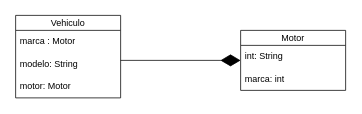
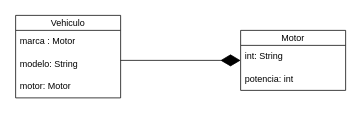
node "marca: int": label "marca: int" -> "potencia: int"
